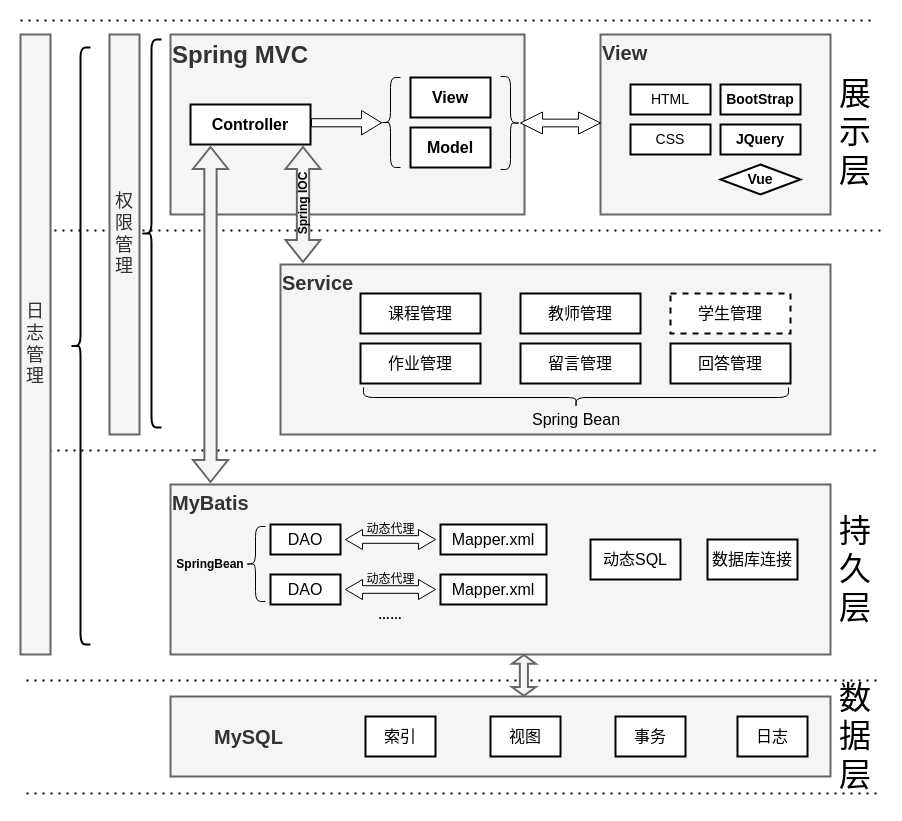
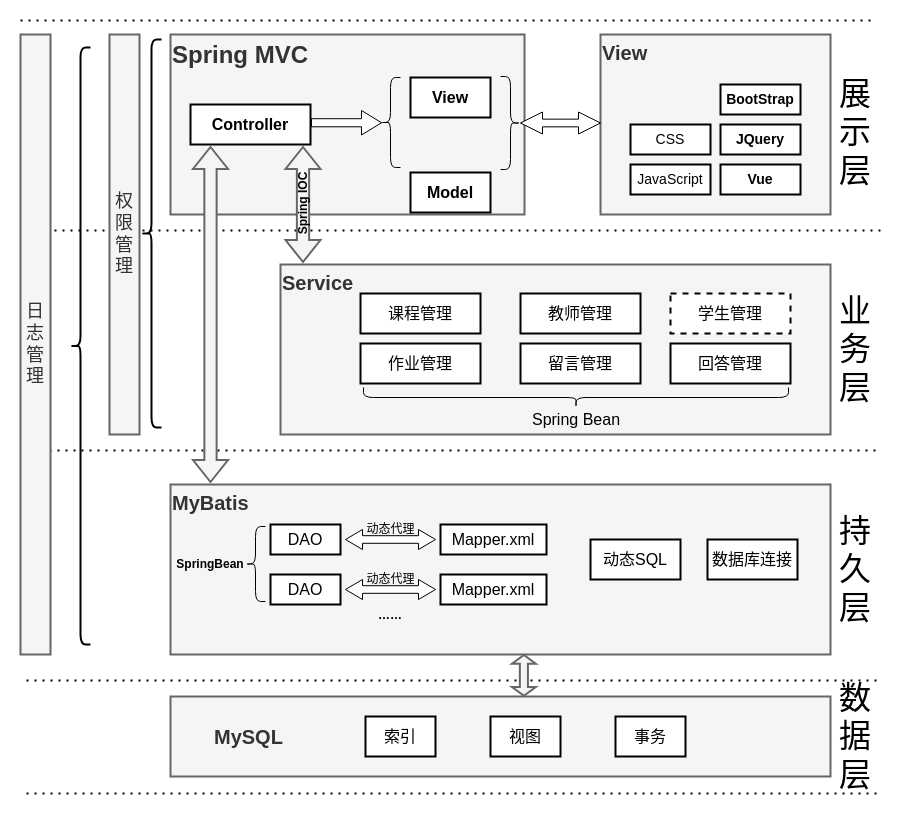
node "HTML": removed
node "Model": moved (451, 148) -> (451, 193)
node "JavaScript": added
node "Vue": shape diamond -> rectangle
node "业务层": added
node "日志": removed
